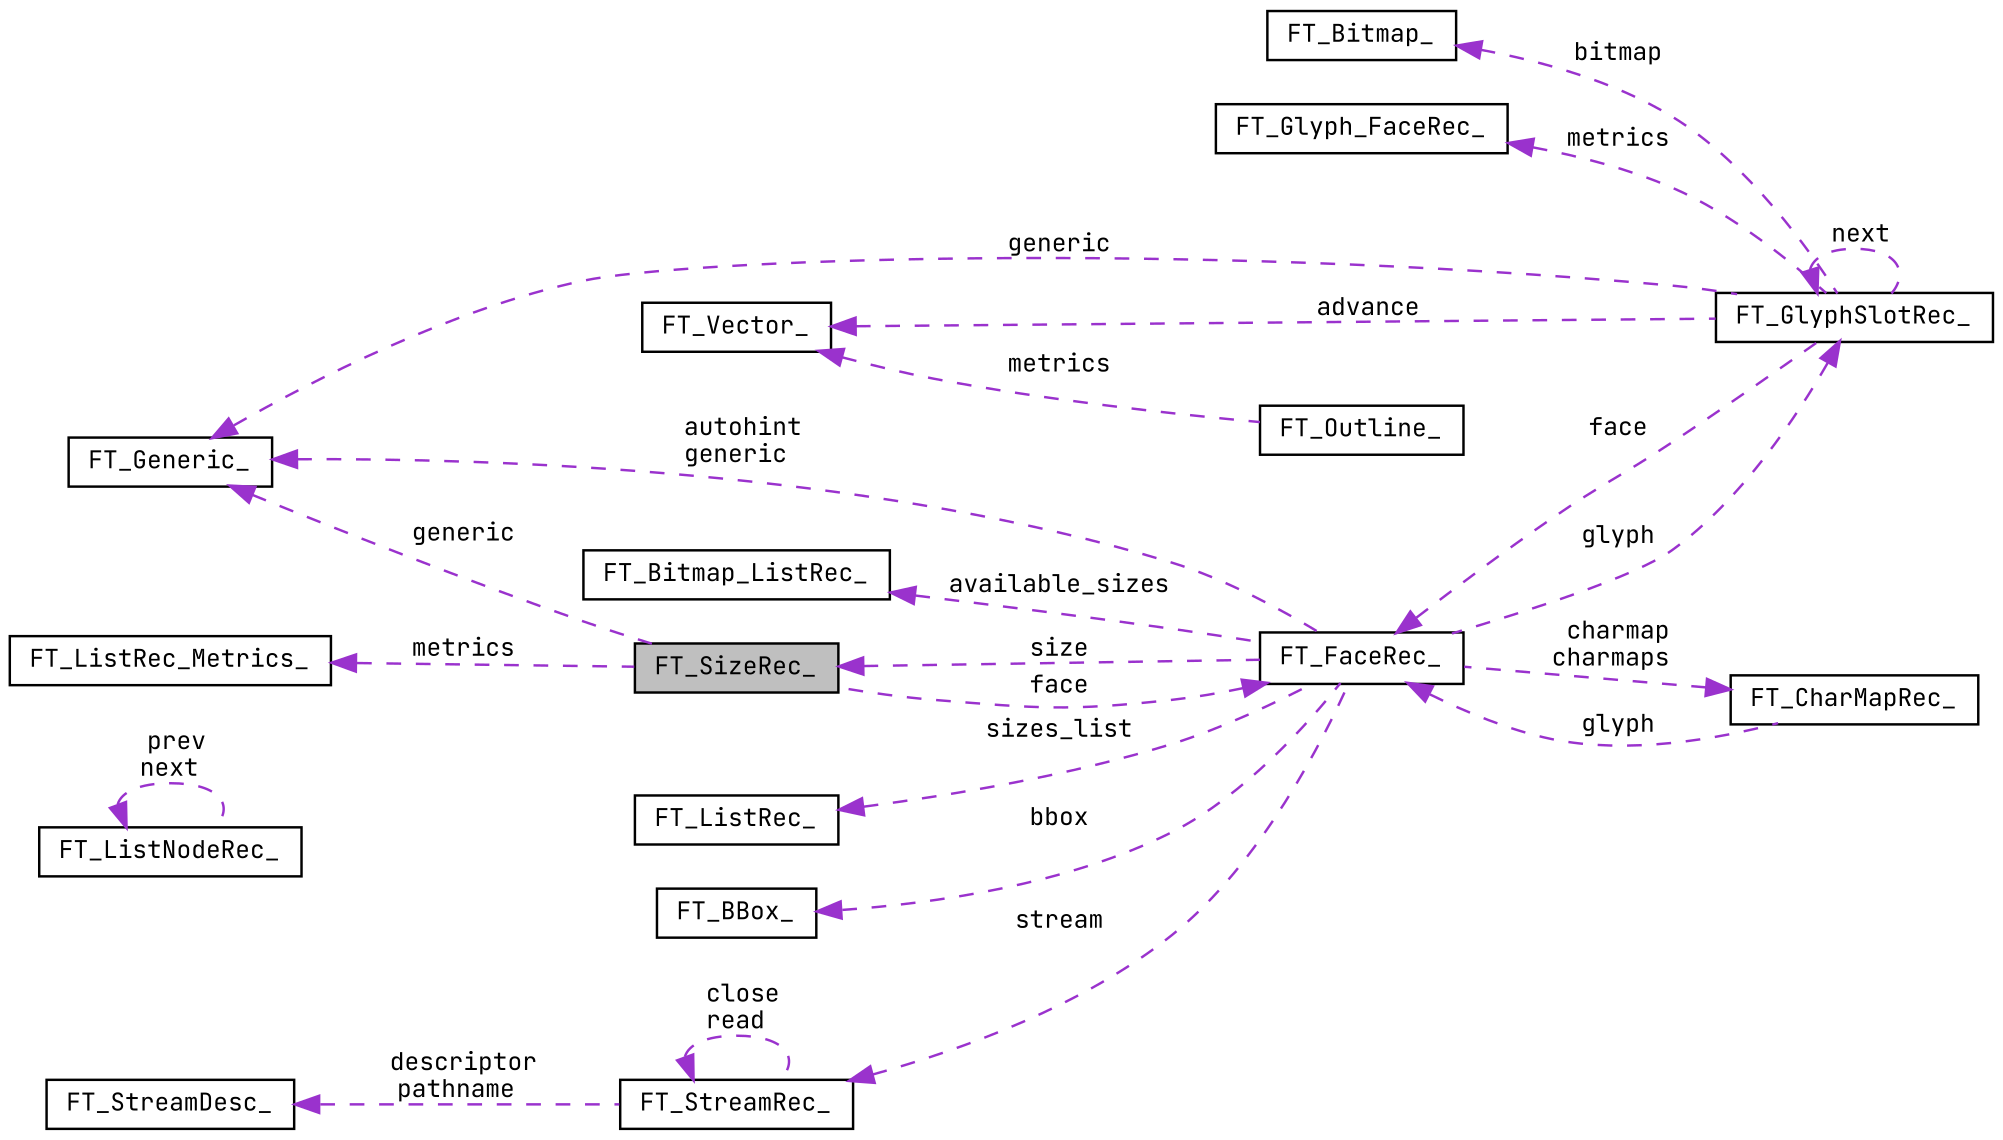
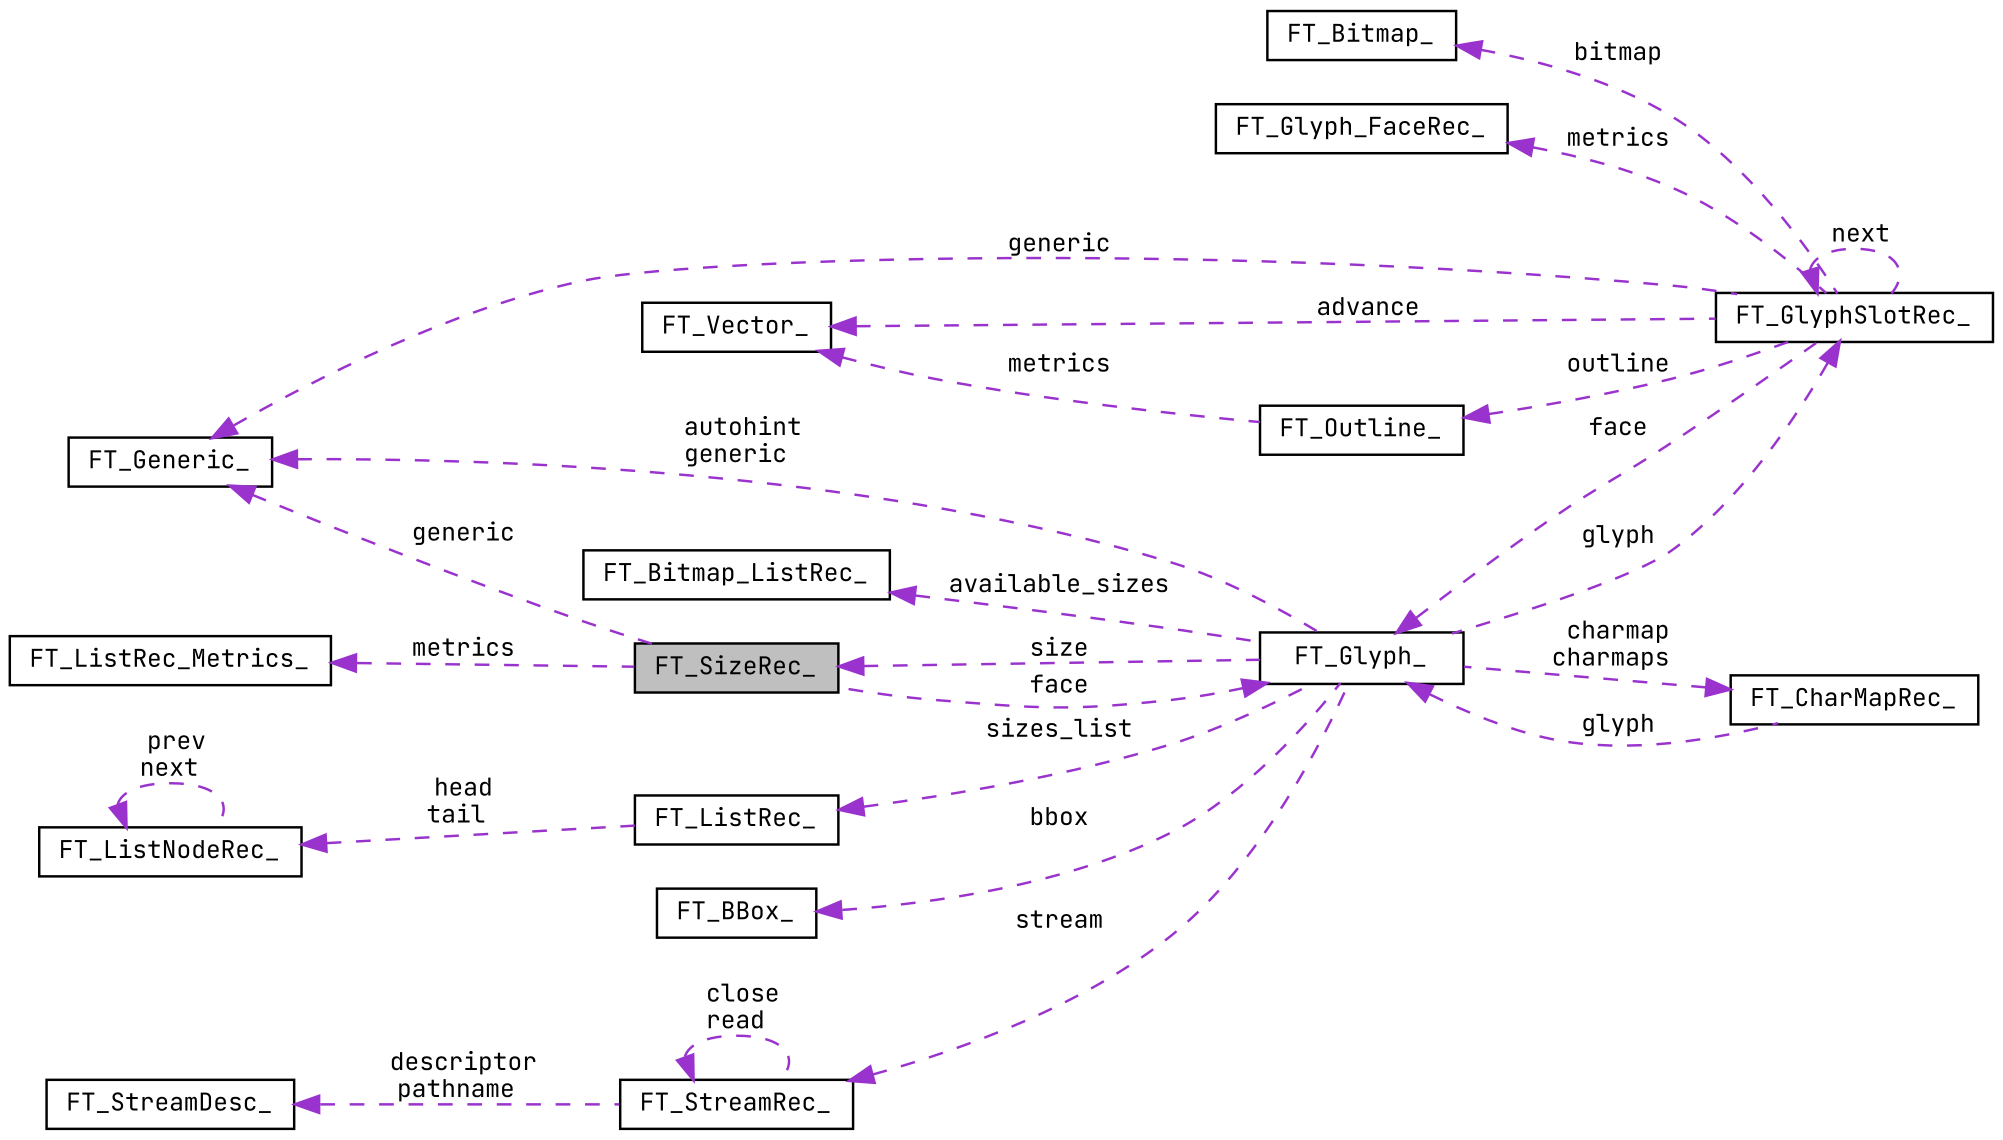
edge "FT_GlyphSlotRec_" -> "FT_Outline_": added, label "outline"
node "FT_FaceRec_": label "FT_FaceRec_" -> "FT_Glyph_"
edge "FT_ListRec_" -> "FT_ListNodeRec_": added, label "head tail"
